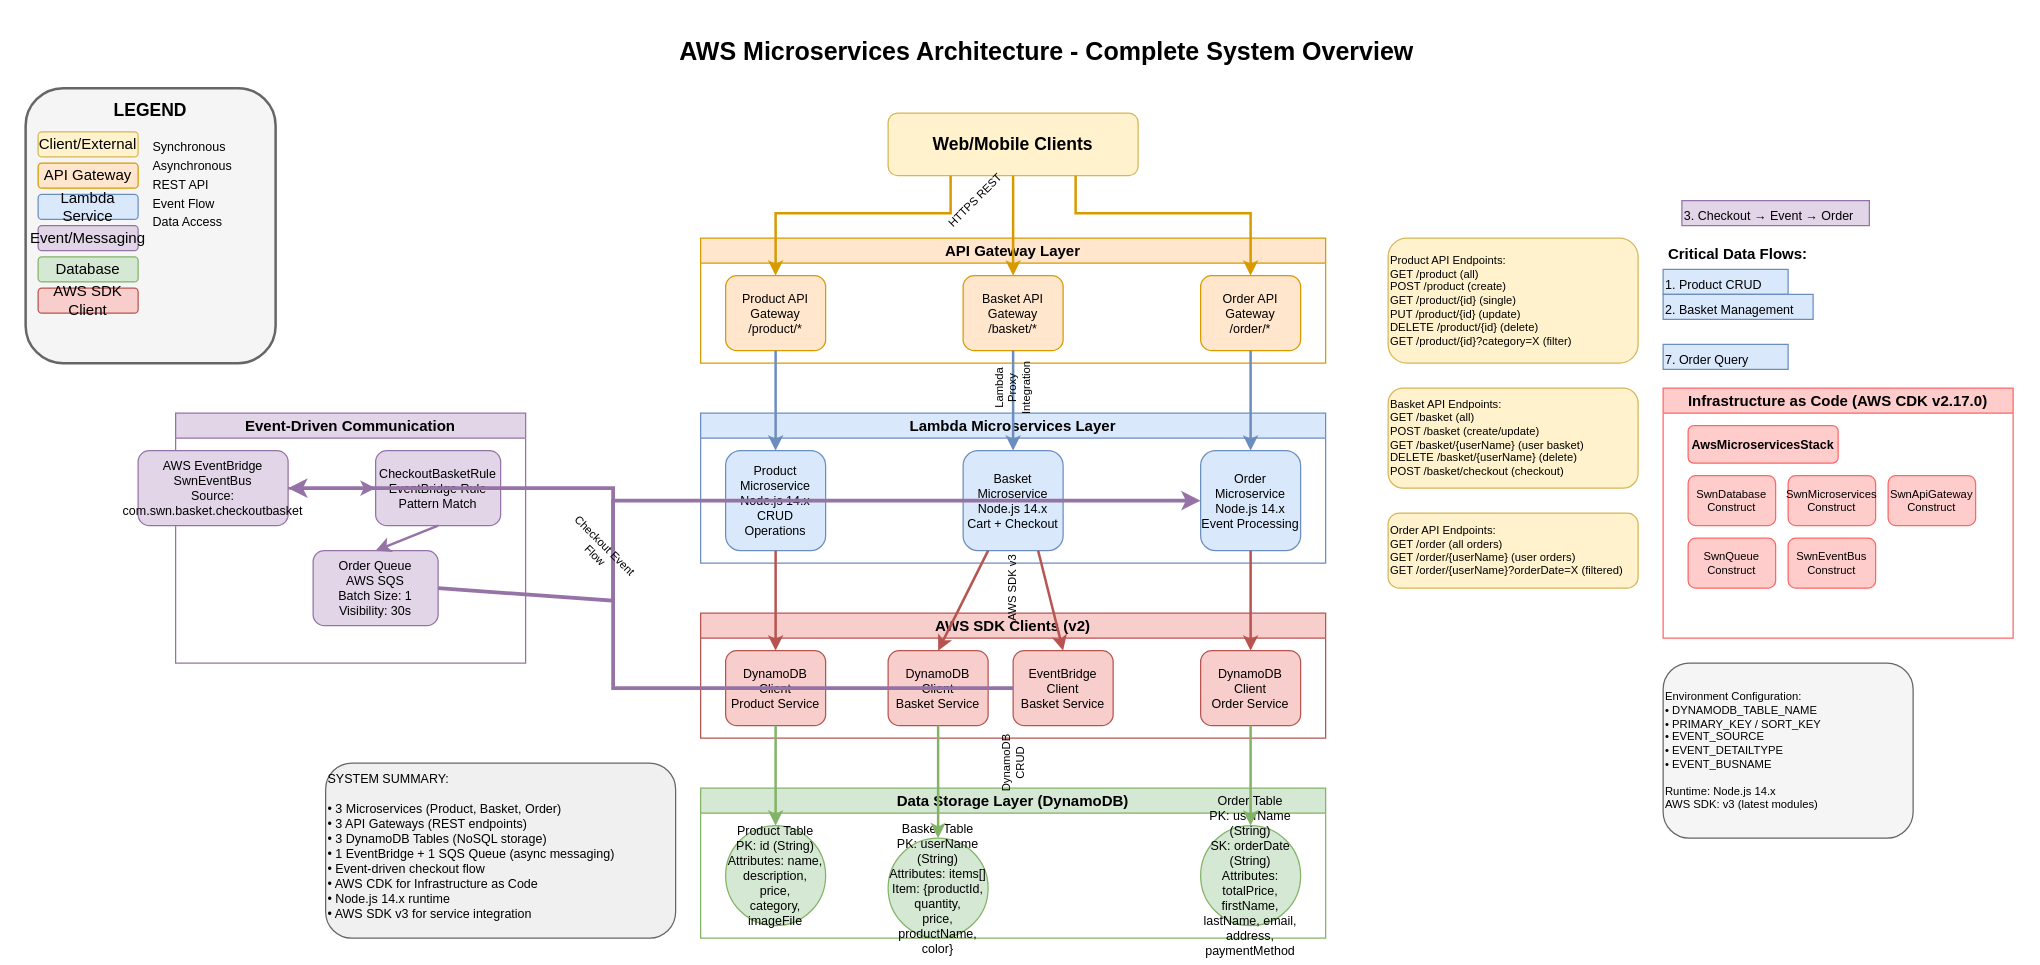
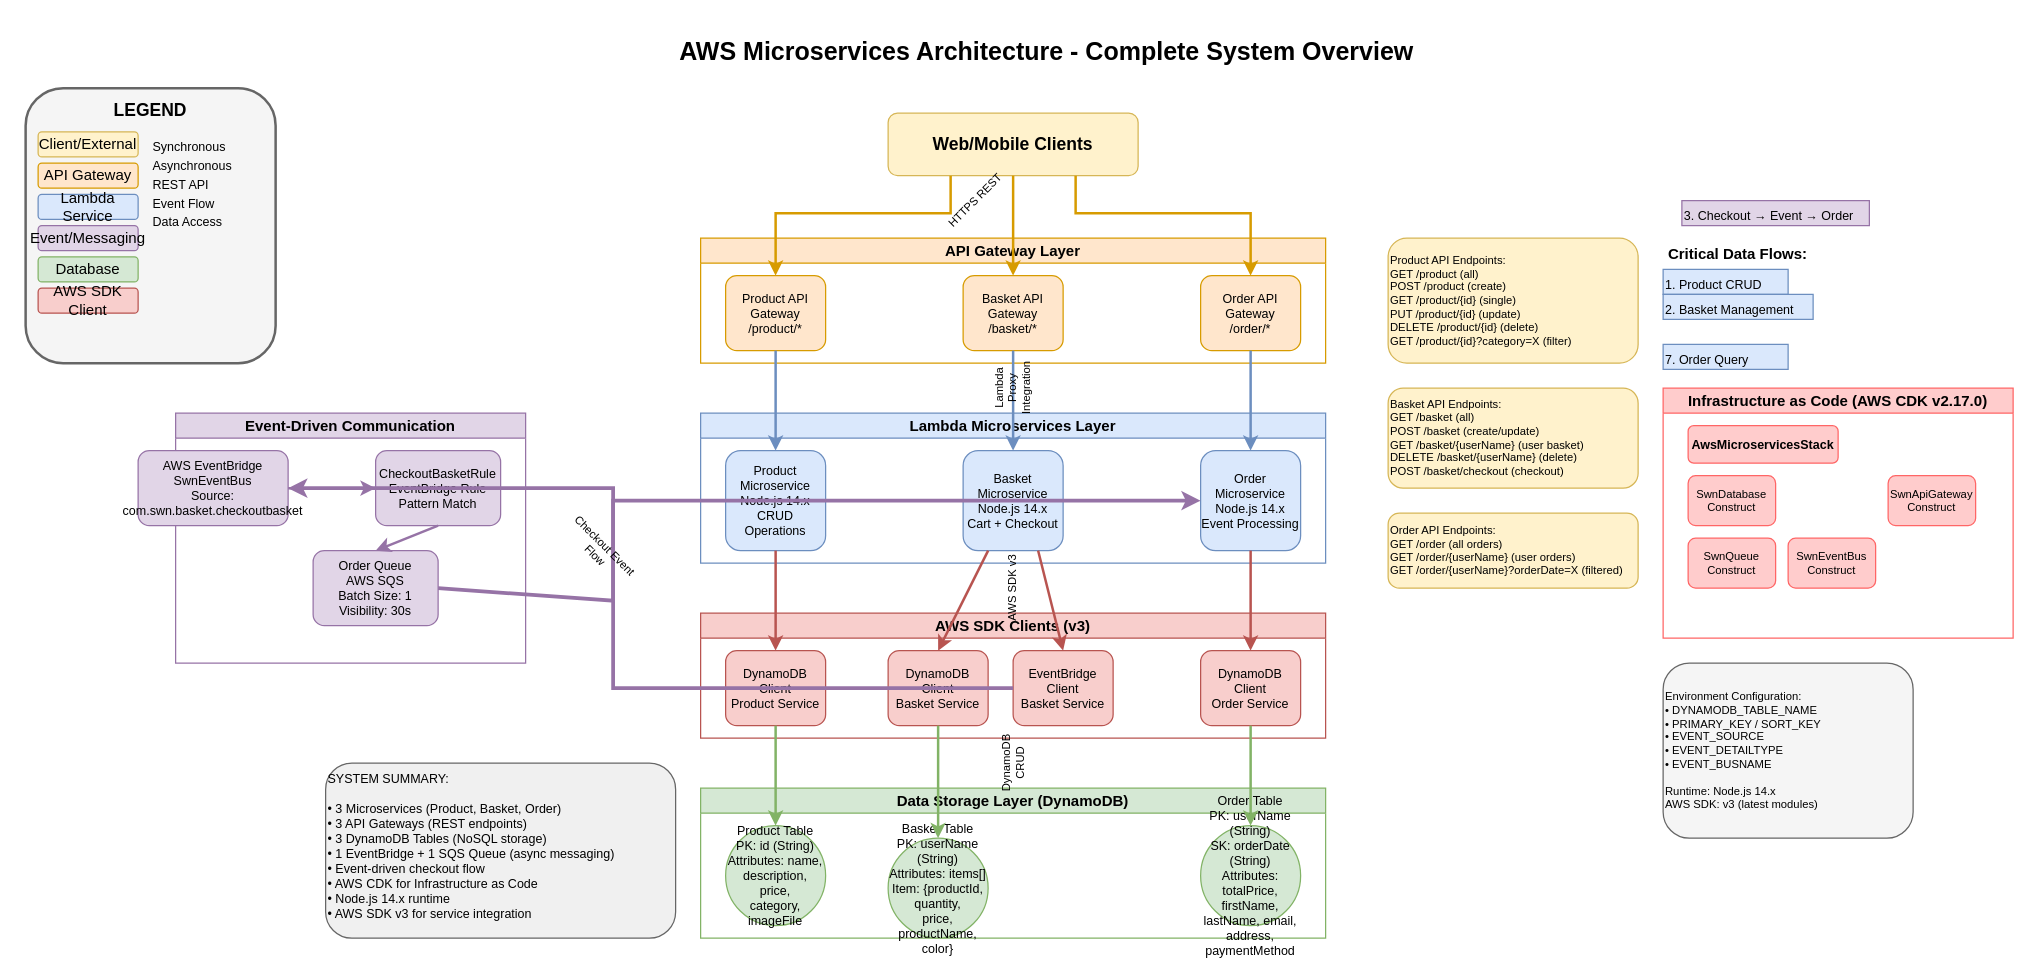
node "SwnMicroservices Construct": removed
node "AWS SDK Clients (v2)": label "AWS SDK Clients (v2)" -> "AWS SDK Clients (v3)"
